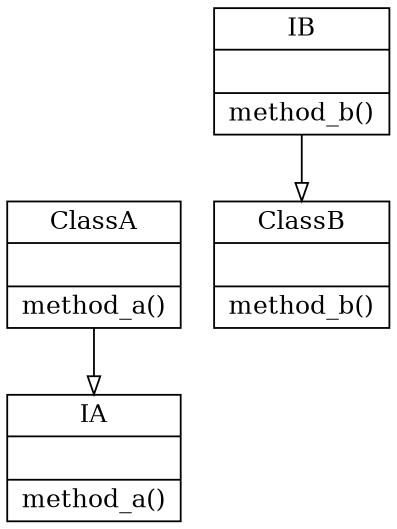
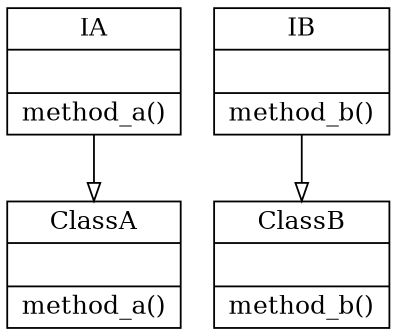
edge "ClassA" -> "IA": reversed
